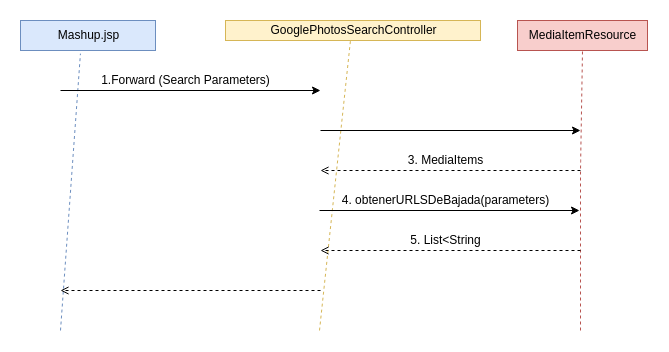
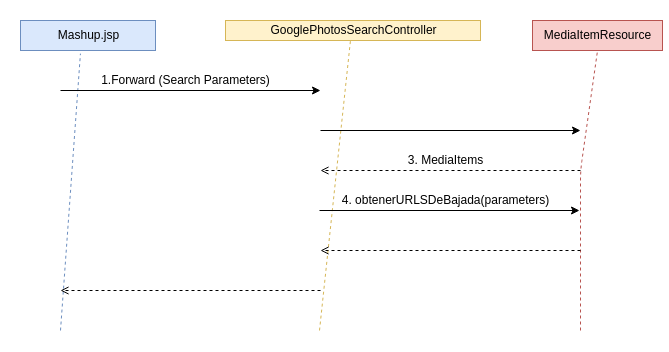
node "MediaItemResource": moved (583, 36) -> (598, 36)
node "5. List<String": removed
